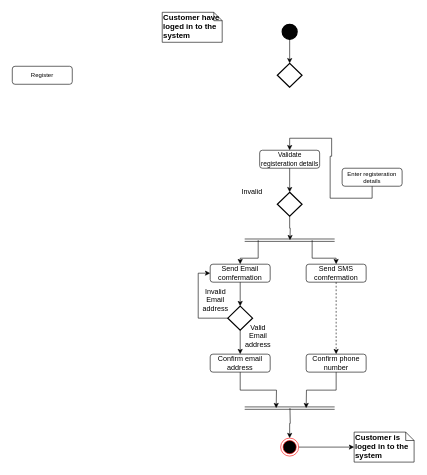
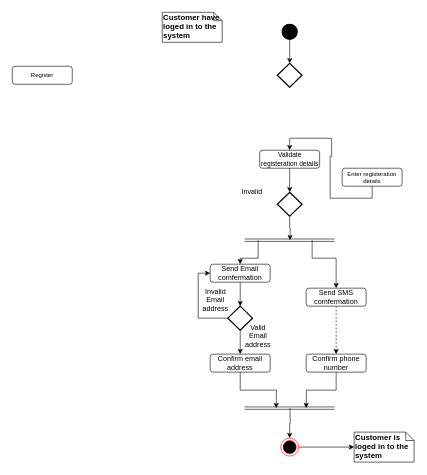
node "Send SMS comfermation": moved (336, 273) -> (336, 297)
